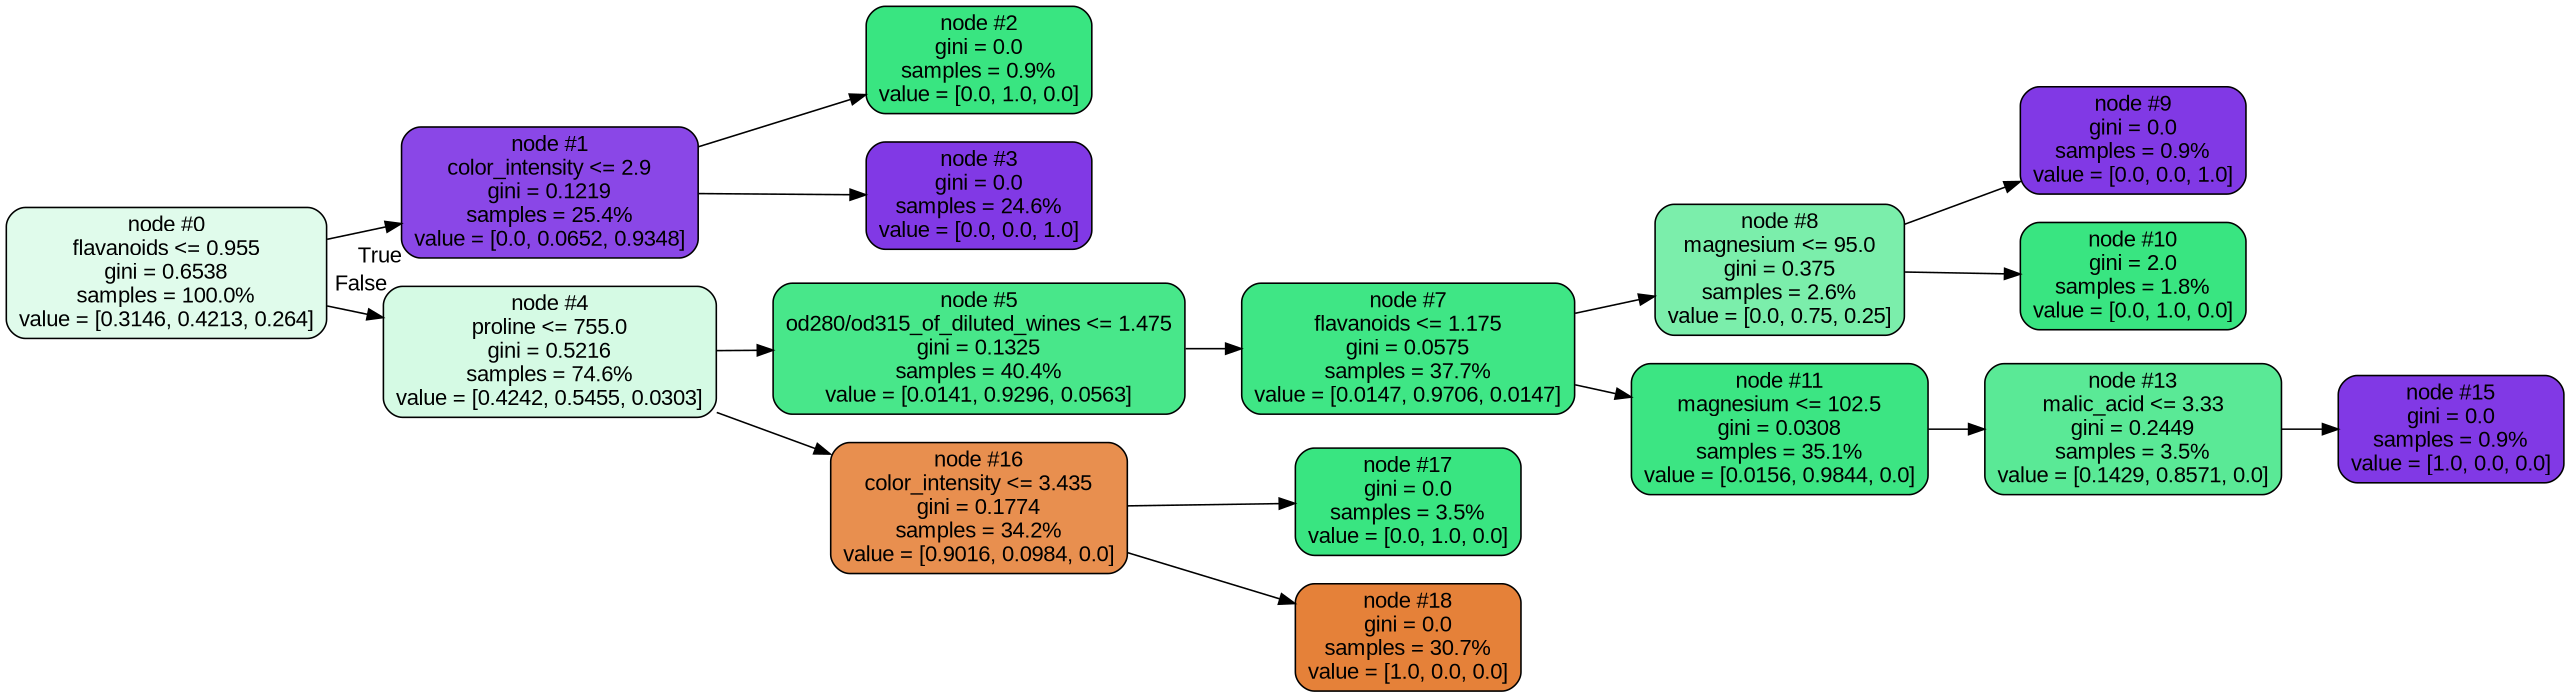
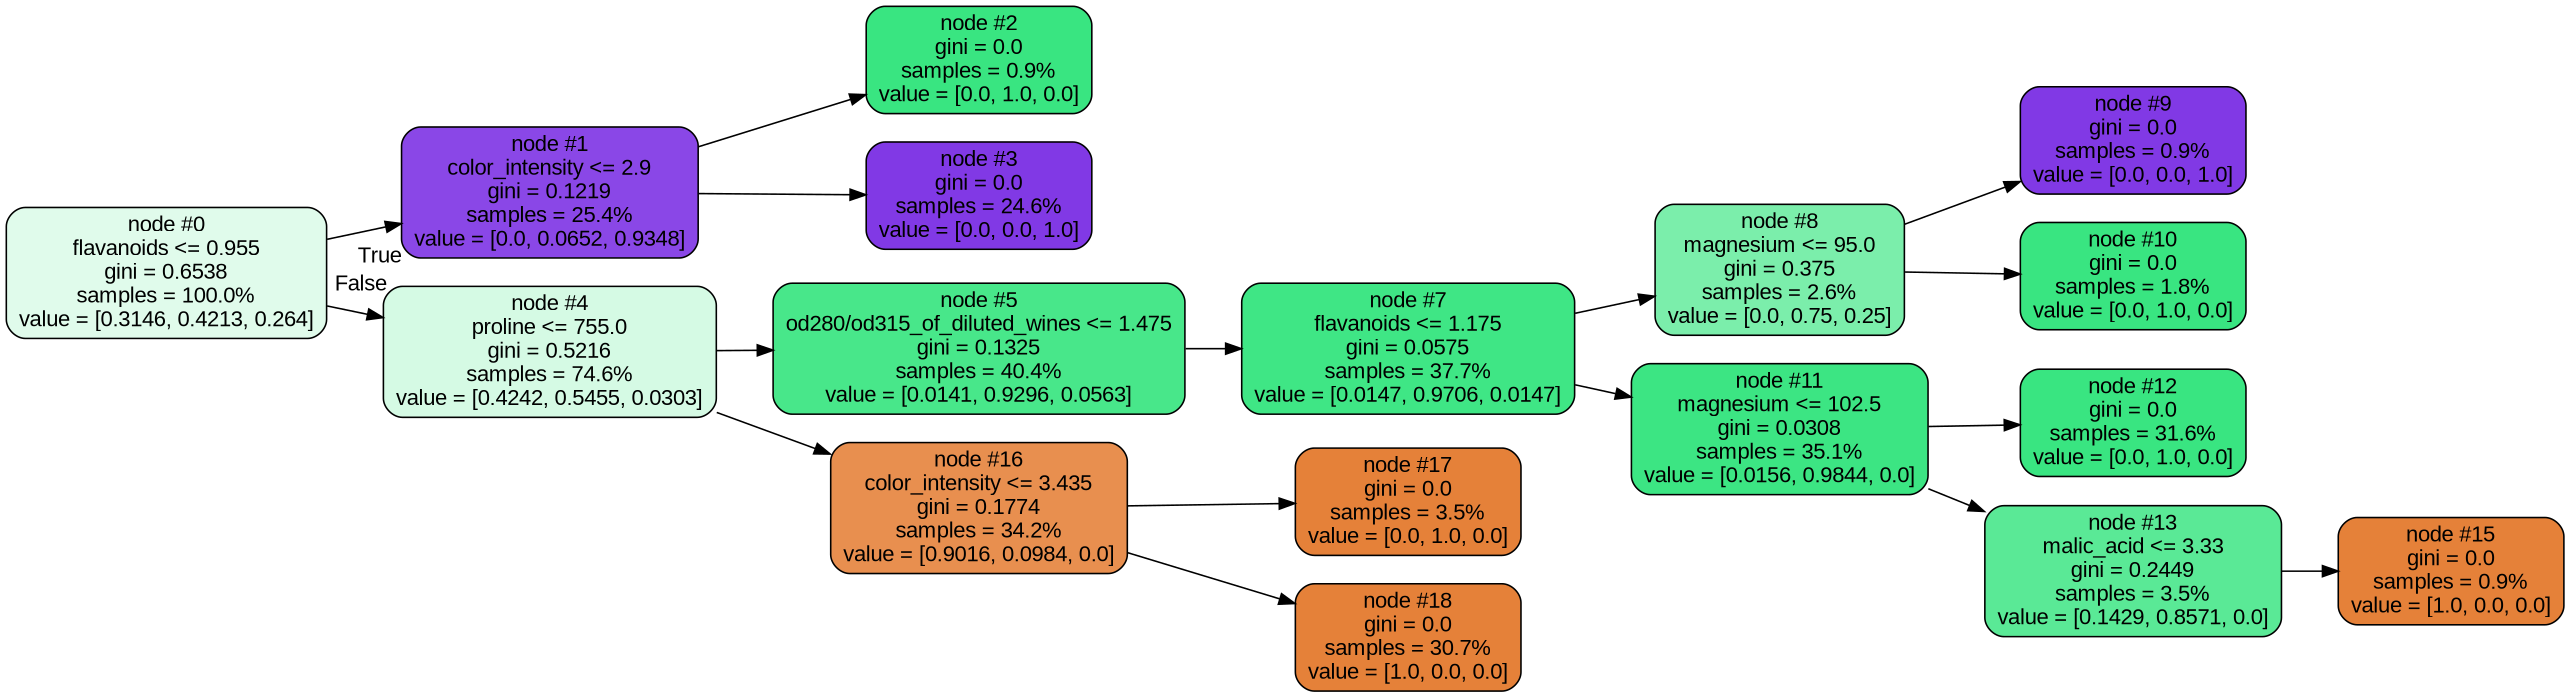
node "node #10 gini = 2.0 samples = 1.8% value = [0.0, 1.0, 0.0]": label "node #10 gini = 2.0 samples = 1.8% value = [0.0, 1.0, 0.0]" -> "node #10 gini = 0.0 samples = 1.8% value = [0.0, 1.0, 0.0]"
node "node #12 gini = 0.0 samples = 31.6% value = [0.0, 1.0, 0.0]": added
node "node #15 gini = 0.0 samples = 0.9% value = [1.0, 0.0, 0.0]": fillcolor #8139e5 -> #e58139
node "node #17 gini = 0.0 samples = 3.5% value = [0.0, 1.0, 0.0]": fillcolor #39e581 -> #e58139
